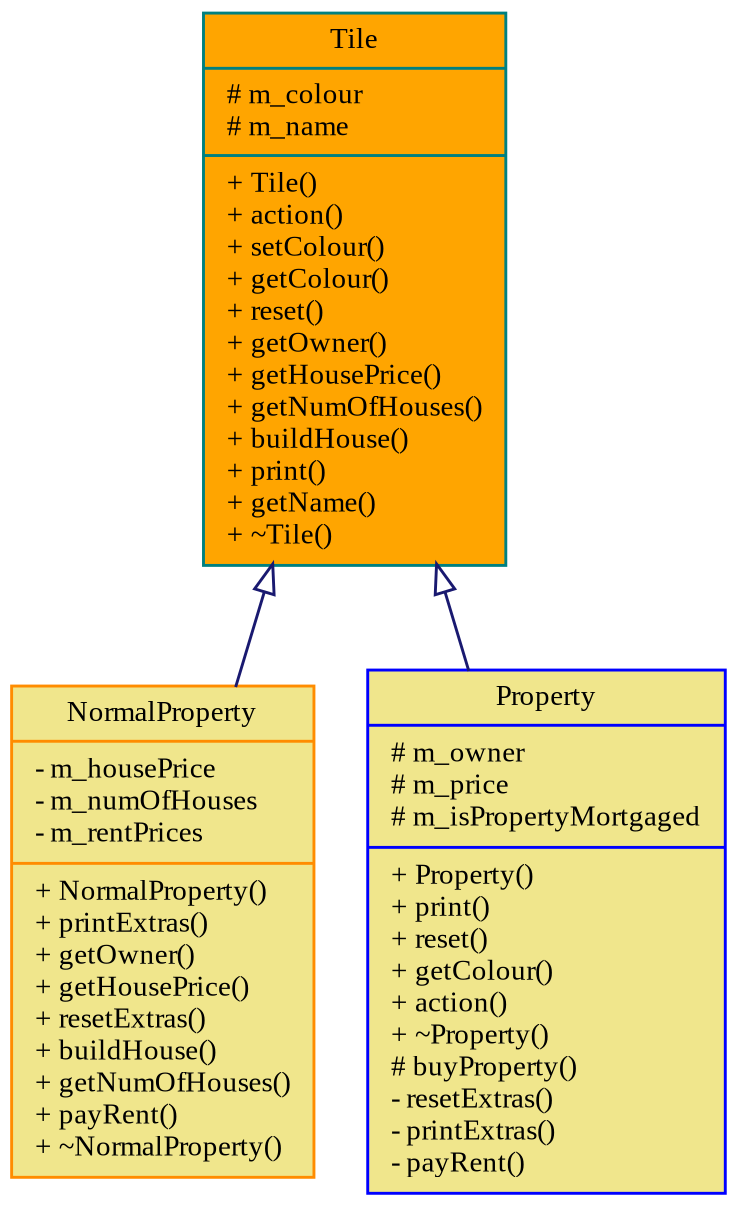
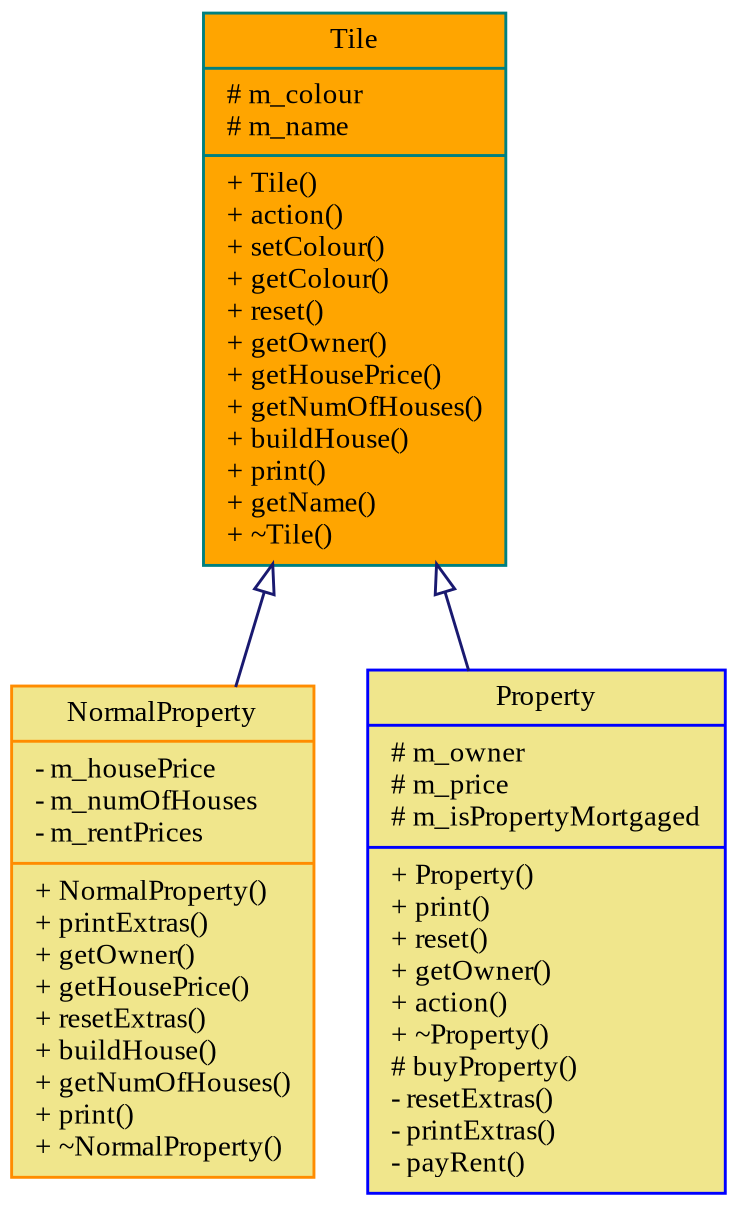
node "Property": text "+ getColour()" -> "+ getOwner()"
node "NormalProperty": text "+ payRent()" -> "+ print()"
